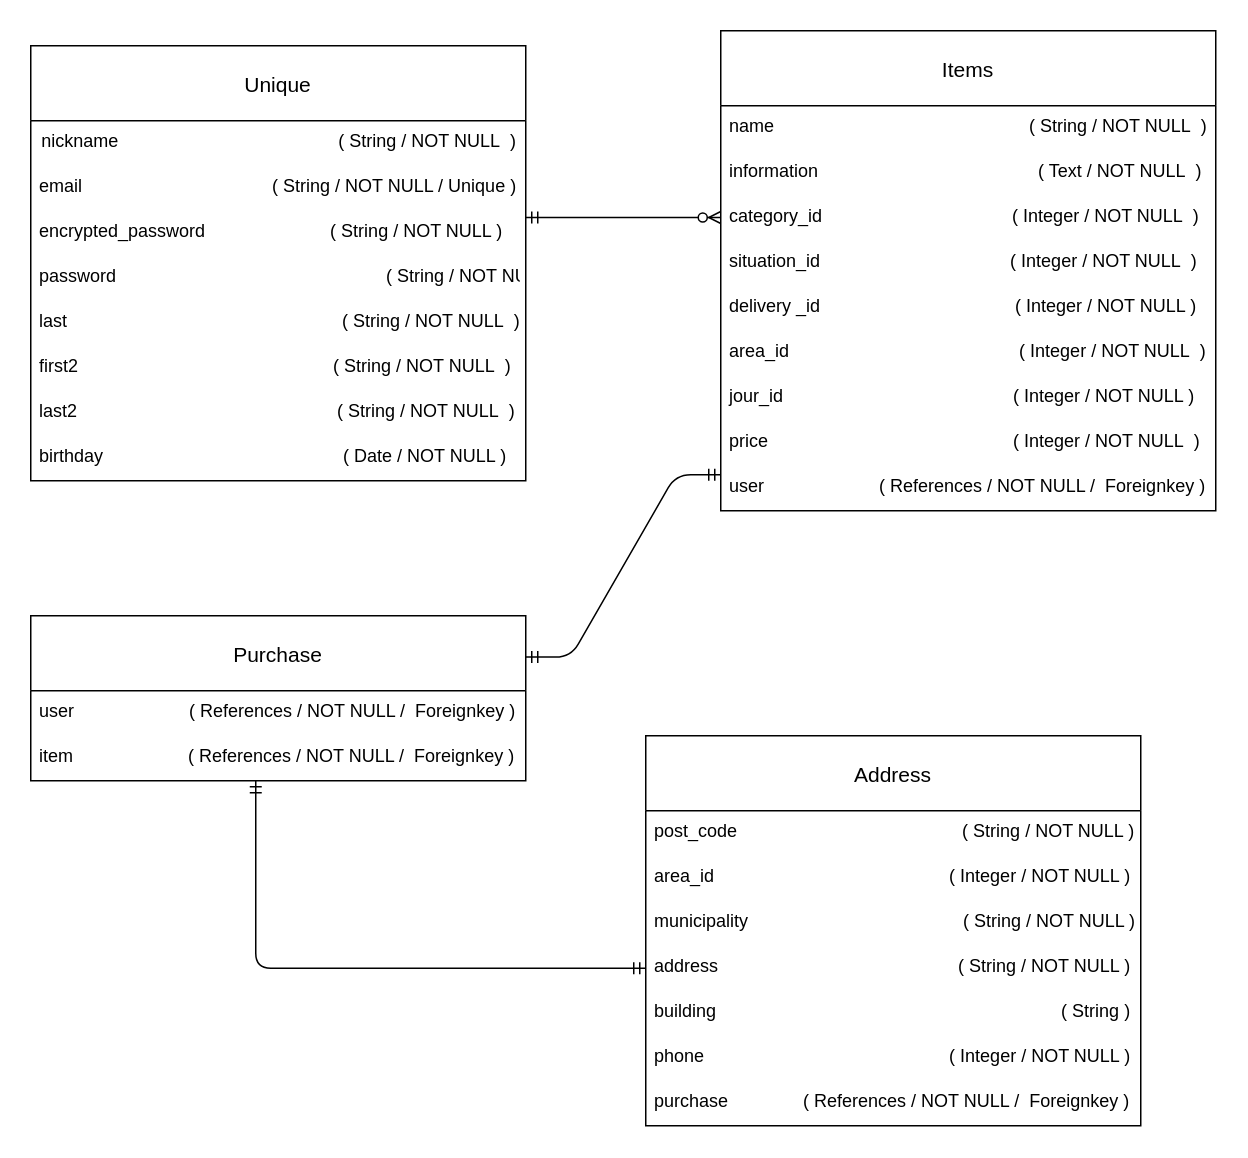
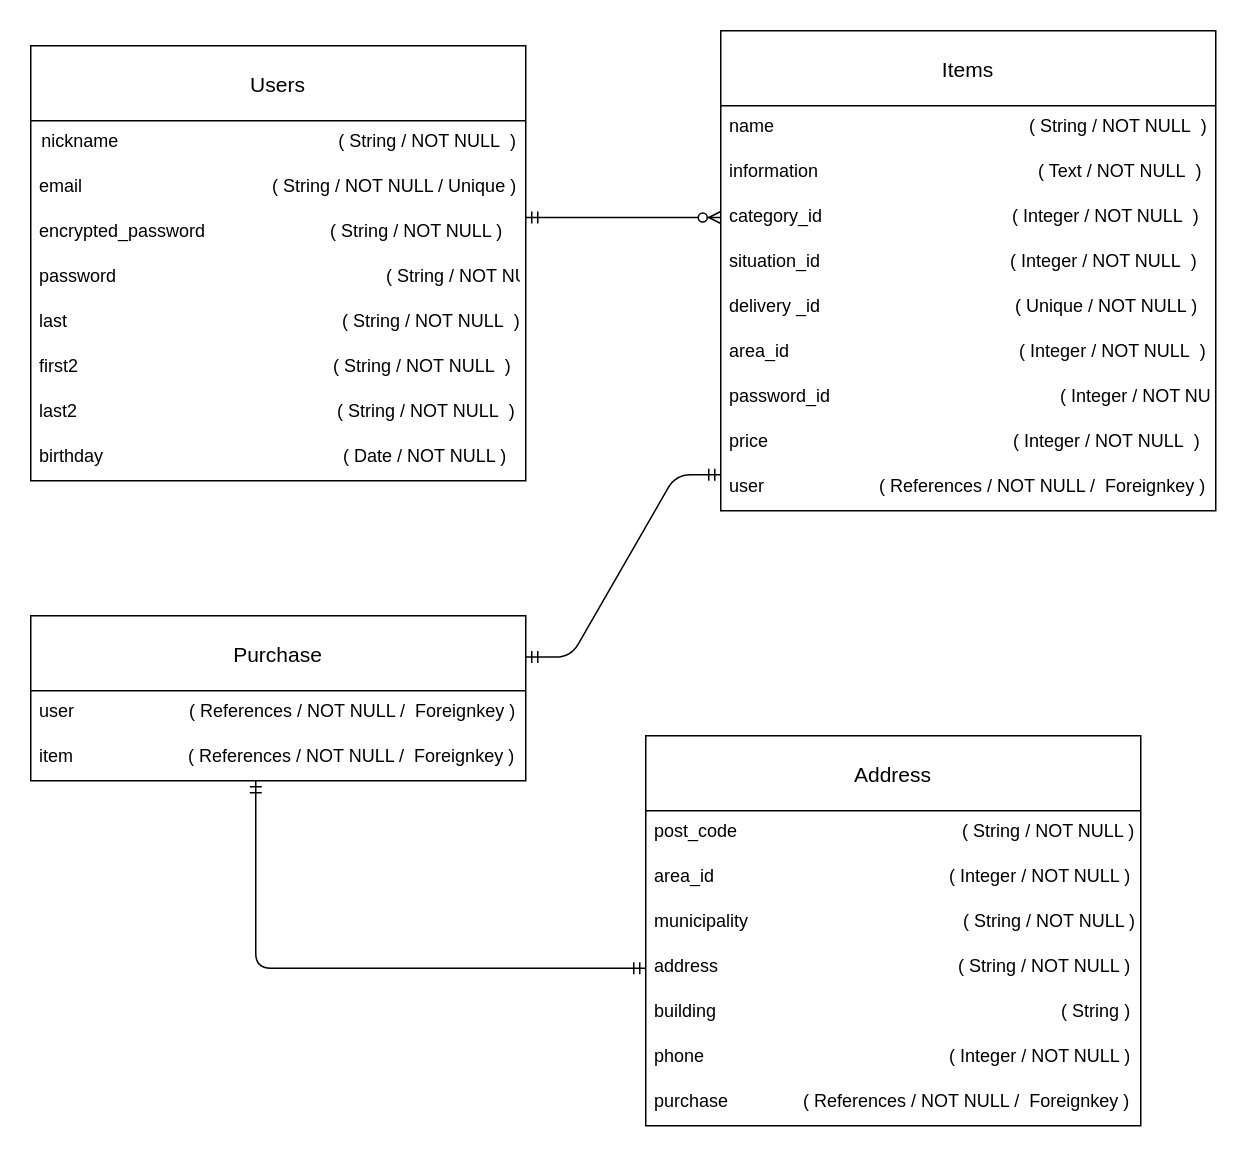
node "Unique": label "Unique" -> "Users"
node "delivery _id ( Integer / NOT NULL )": label "delivery _id ( Integer / NOT NULL )" -> "delivery _id ( Unique / NOT NULL )"
node "jour_id ( Integer / NOT NULL )": label "jour_id ( Integer / NOT NULL )" -> "password_id ( Integer / NOT NULL )"
